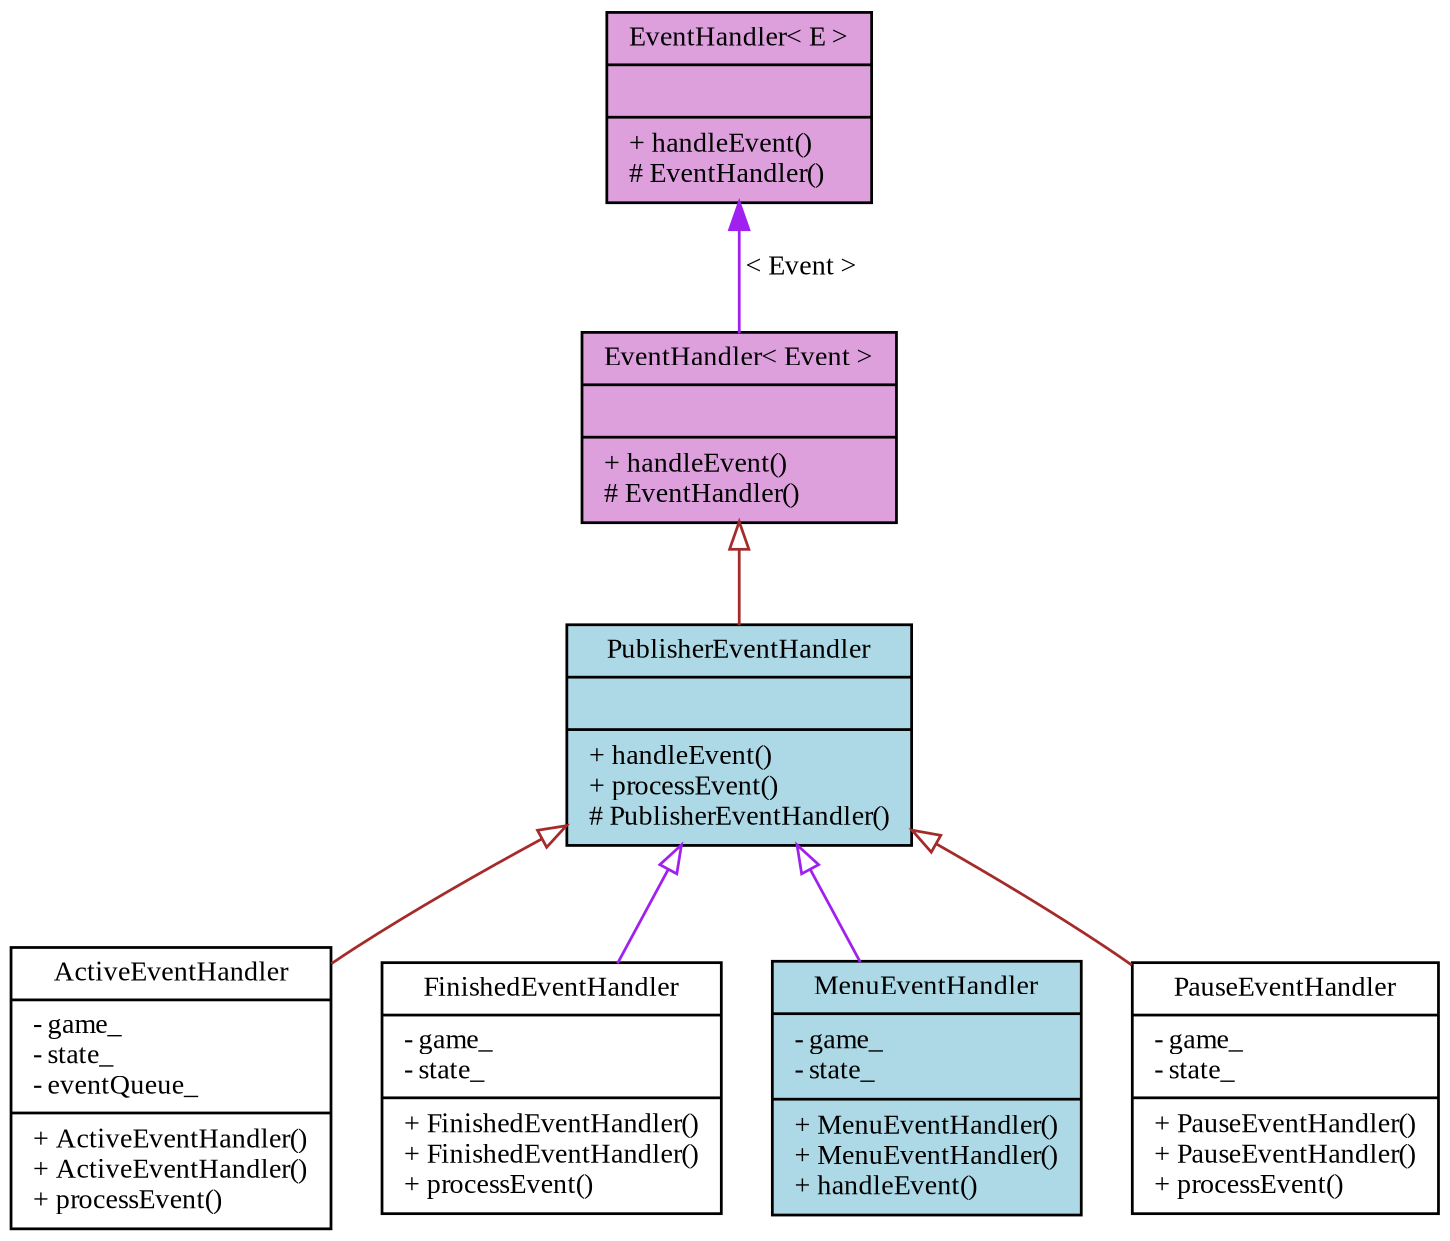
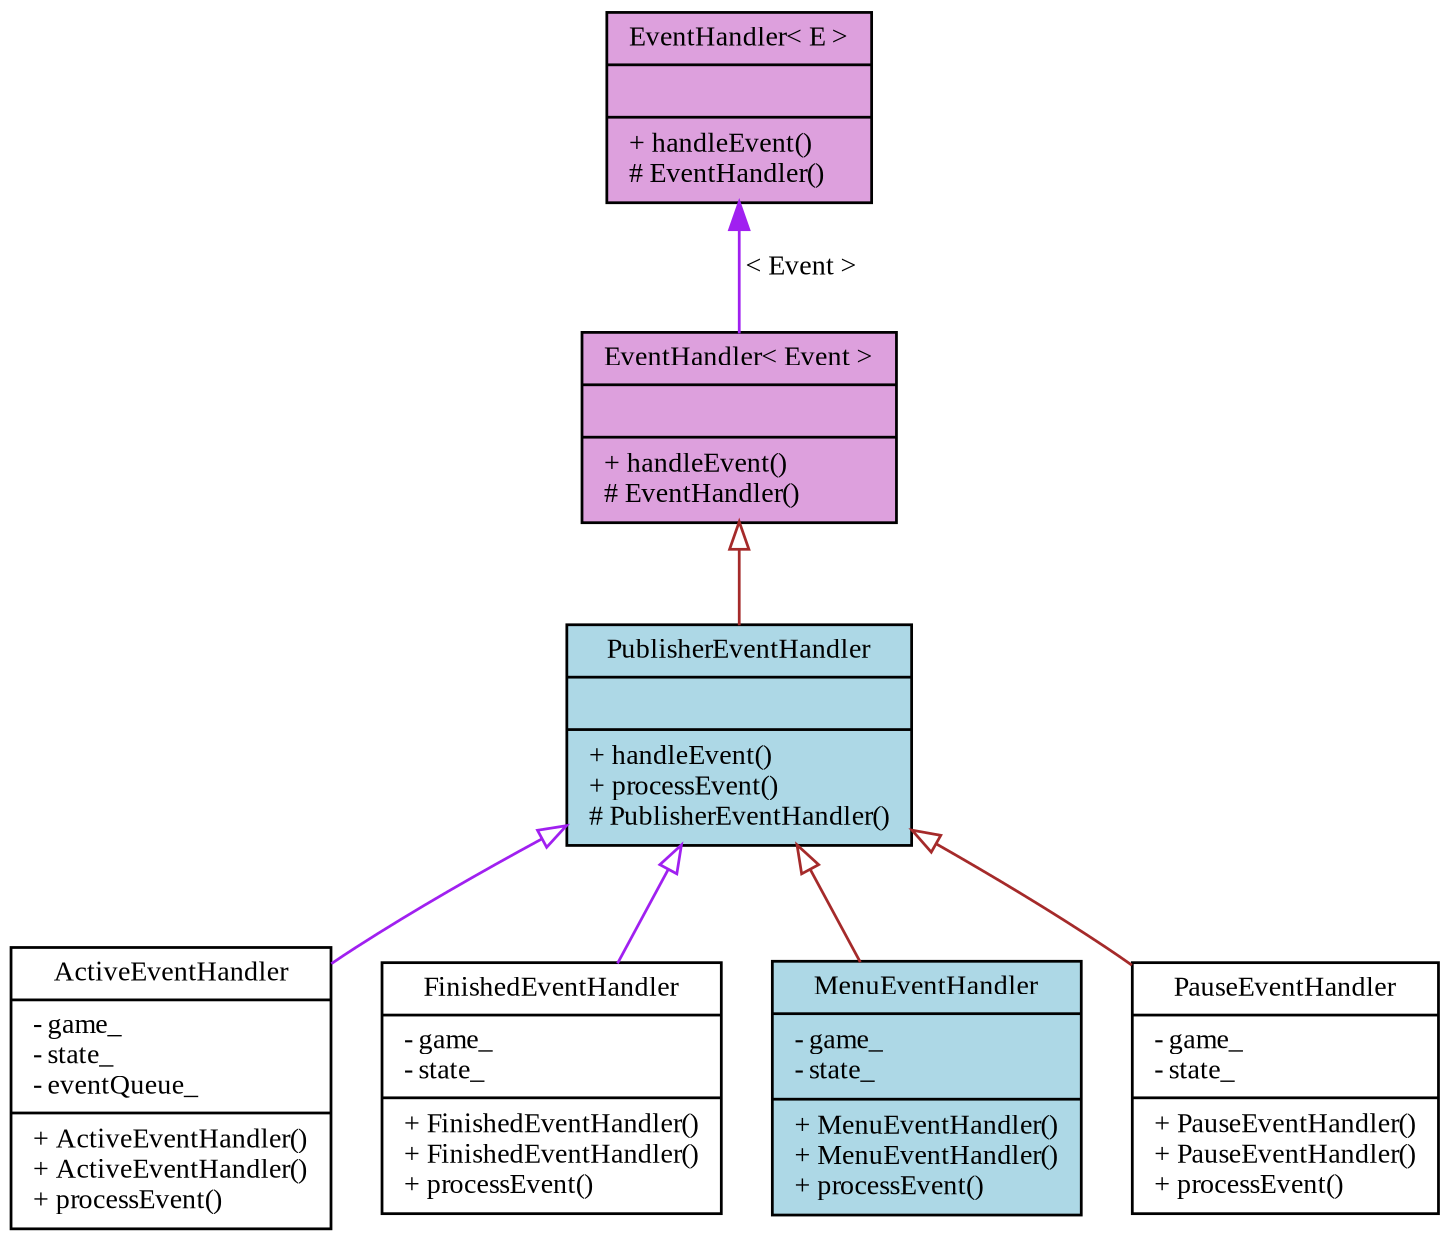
edge "ActiveEventHandler" -> "PublisherEventHandler": color brown -> purple
edge "MenuEventHandler" -> "PublisherEventHandler": color purple -> brown
node "MenuEventHandler": text "+ handleEvent()" -> "+ processEvent()"
